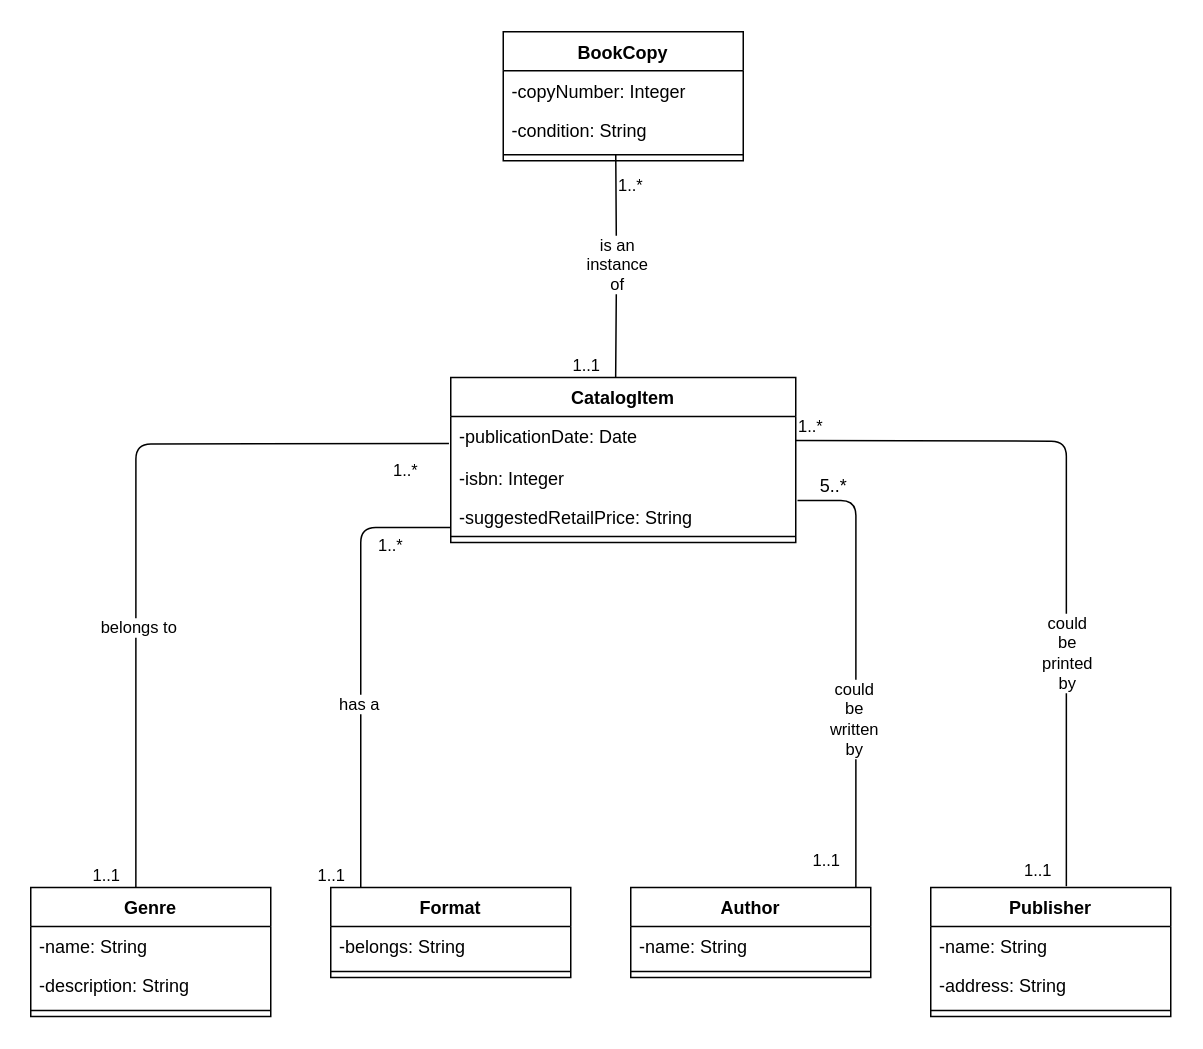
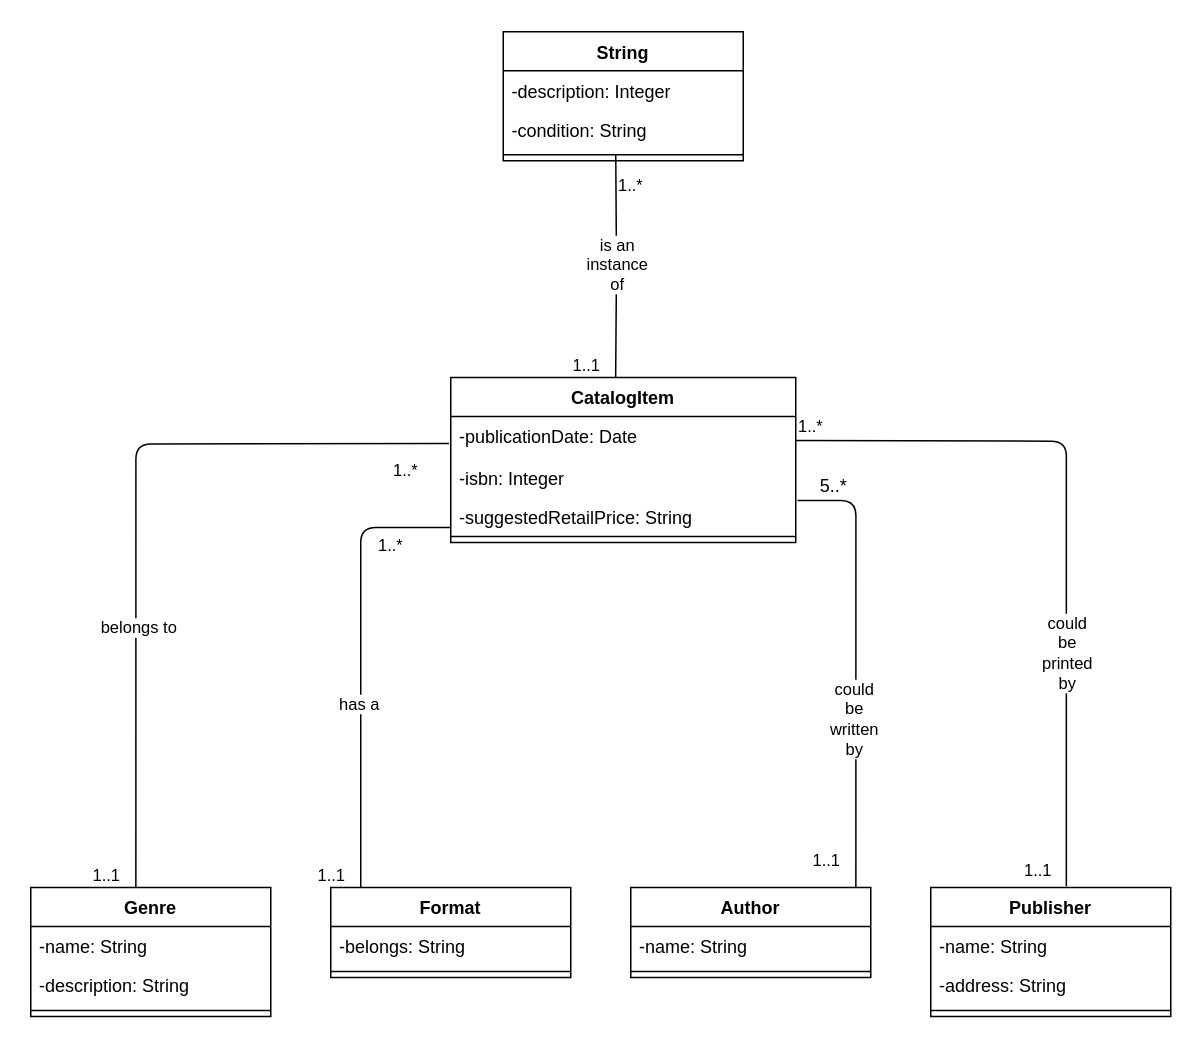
node "BookCopy": label "BookCopy" -> "String"
node "-copyNumber: Integer": label "-copyNumber: Integer" -> "-description: Integer"
